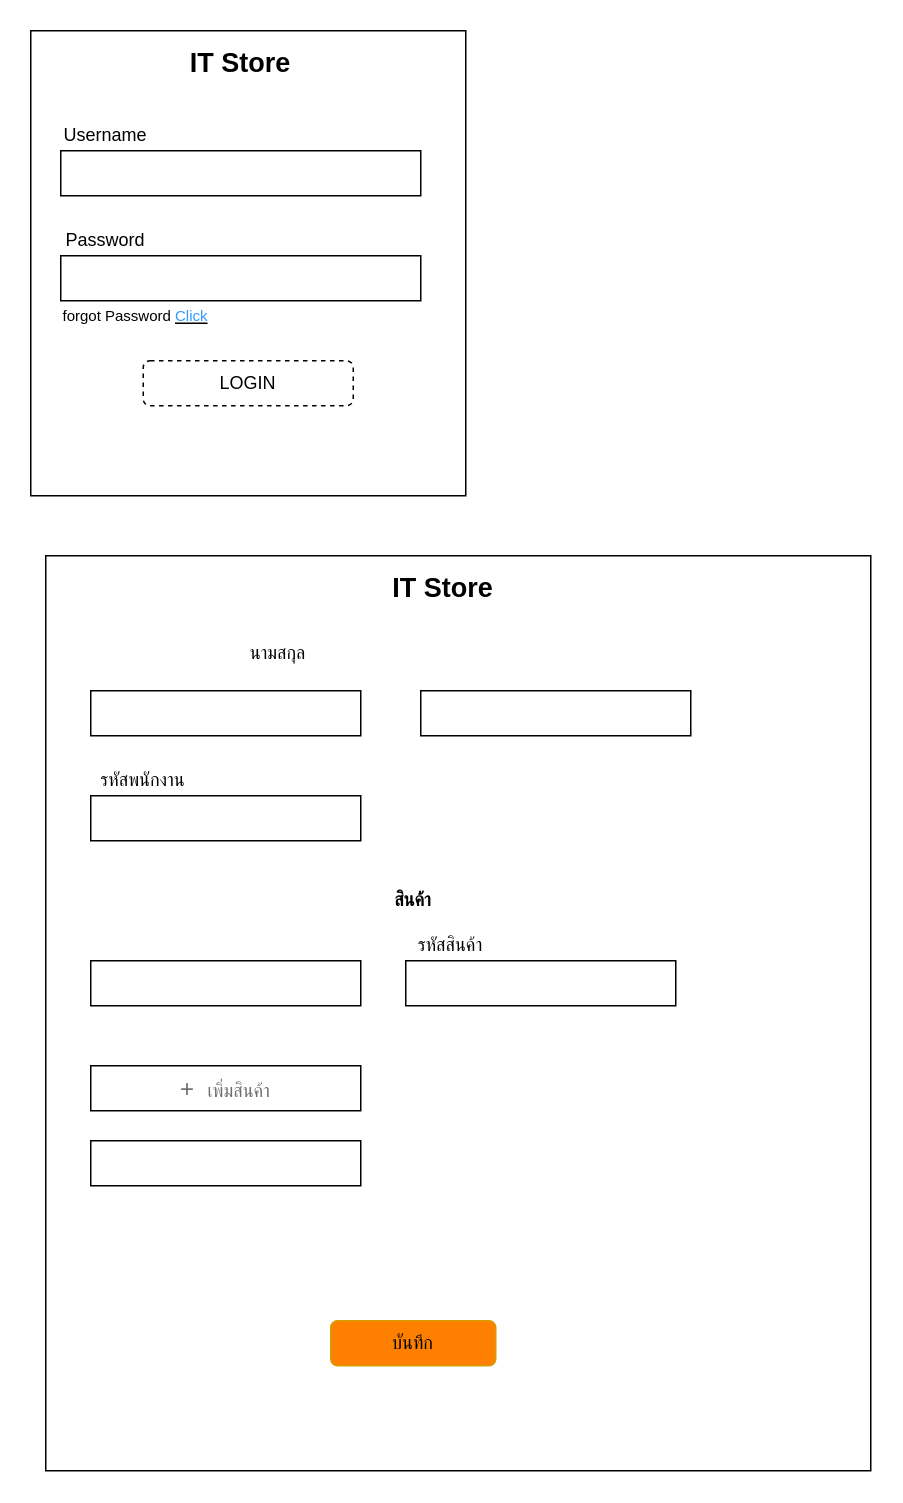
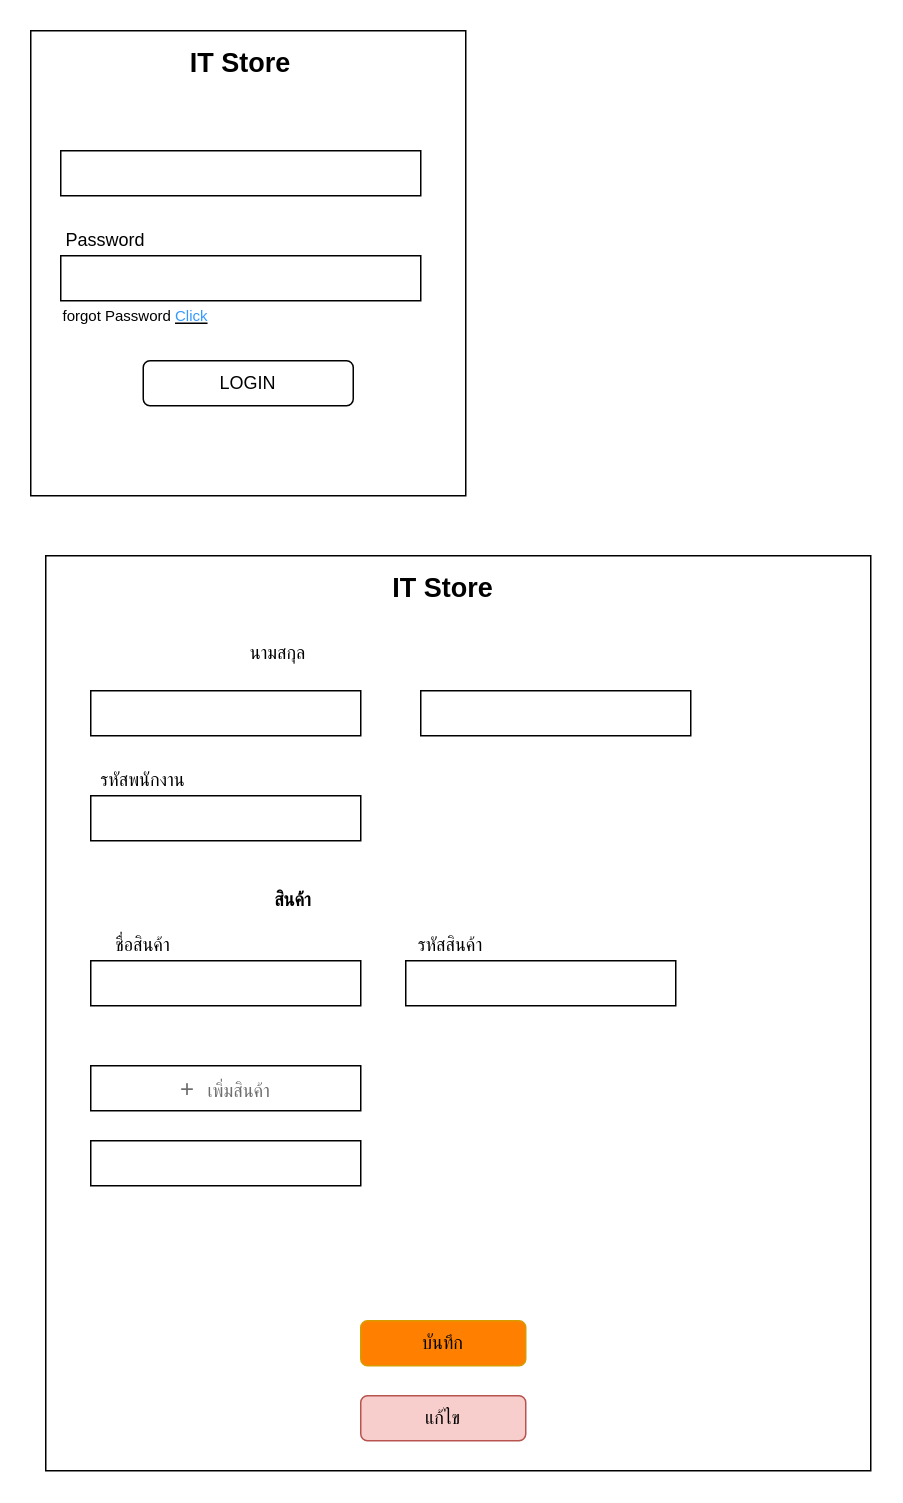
node "Username": removed
node "LOGIN": style dashed -> solid
node "สินค้า": moved (413, 901) -> (293, 901)
node "ชื่อสินค้า": added
node "บันทึก": moved (413, 1343) -> (443, 1343)
node "แก้ไข": added
